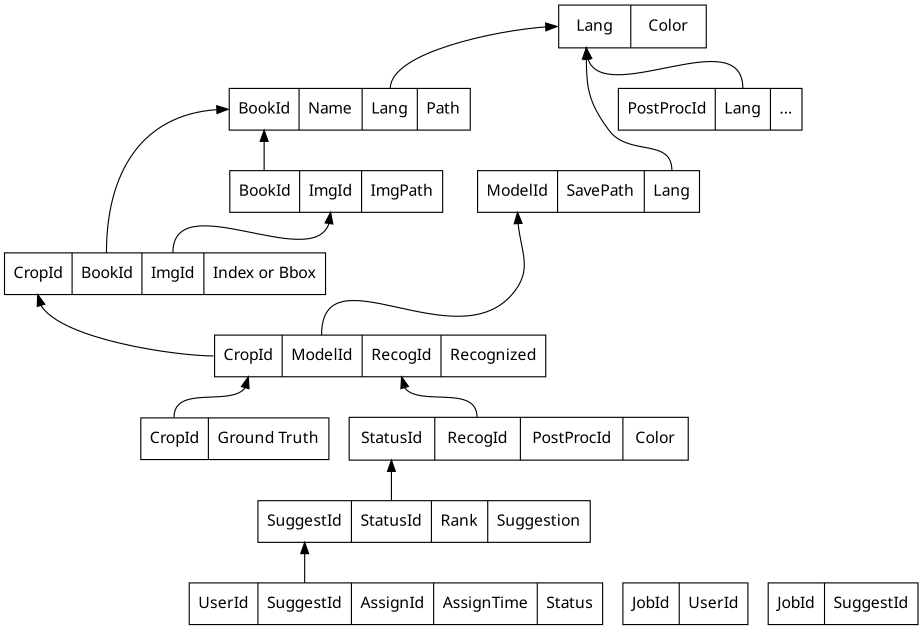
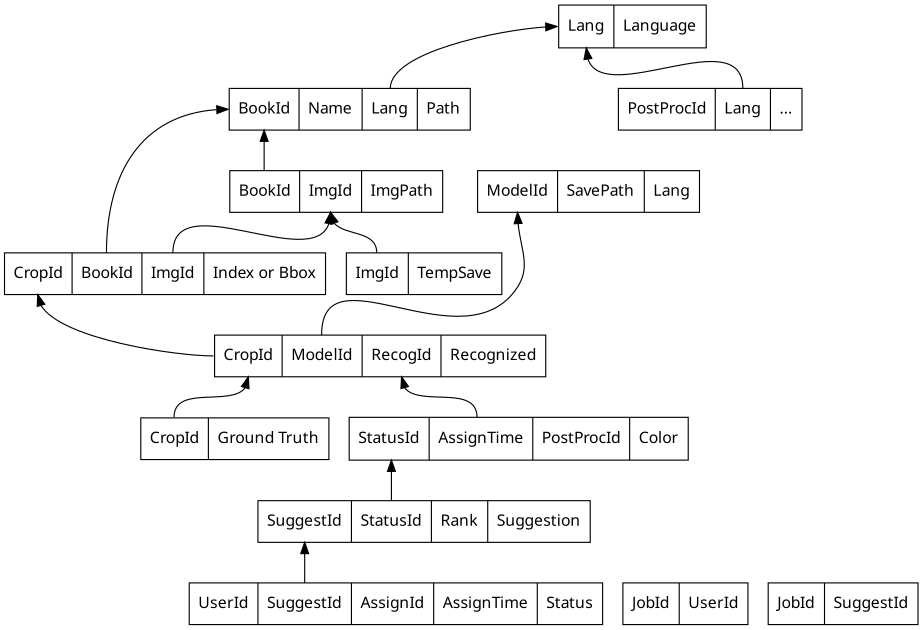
node "Lang": text "Color" -> "Language"
edge "ModelId" -> "Lang": removed
node "ImgId": added
node "StatusId": text "RecogId" -> "AssignTime"
